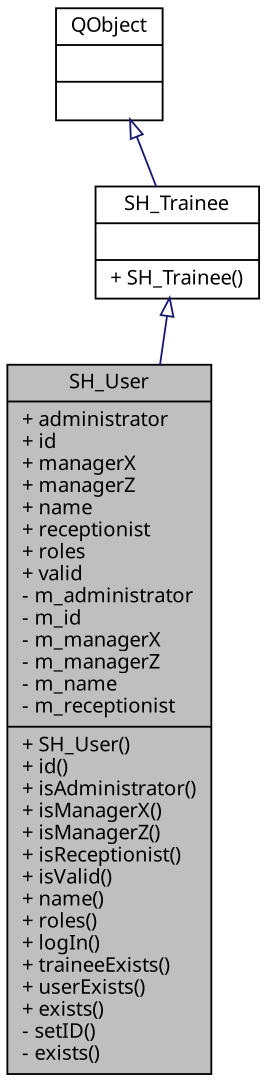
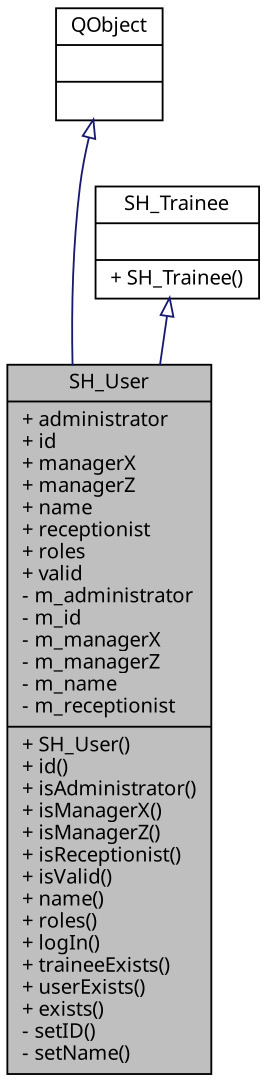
edge "SH_Trainee" -> "QObject": now "SH_User" -> "QObject"
node "SH_User": text "- exists()" -> "- setName()"
